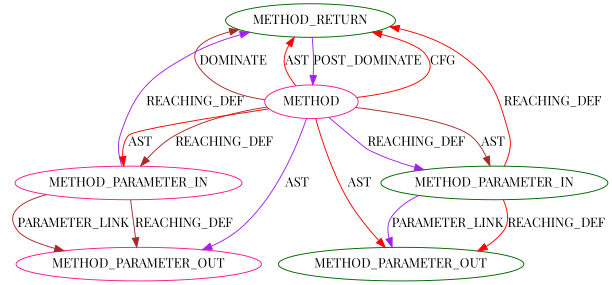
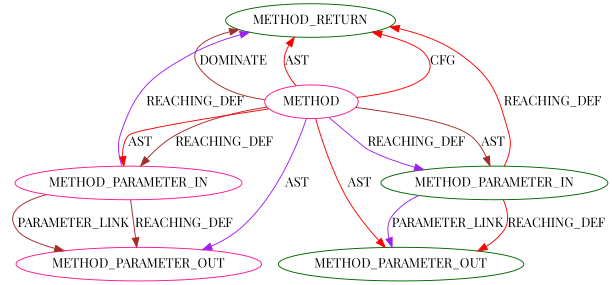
edge "METHOD_RETURN" -> "METHOD": removed, label "POST_DOMINATE"
